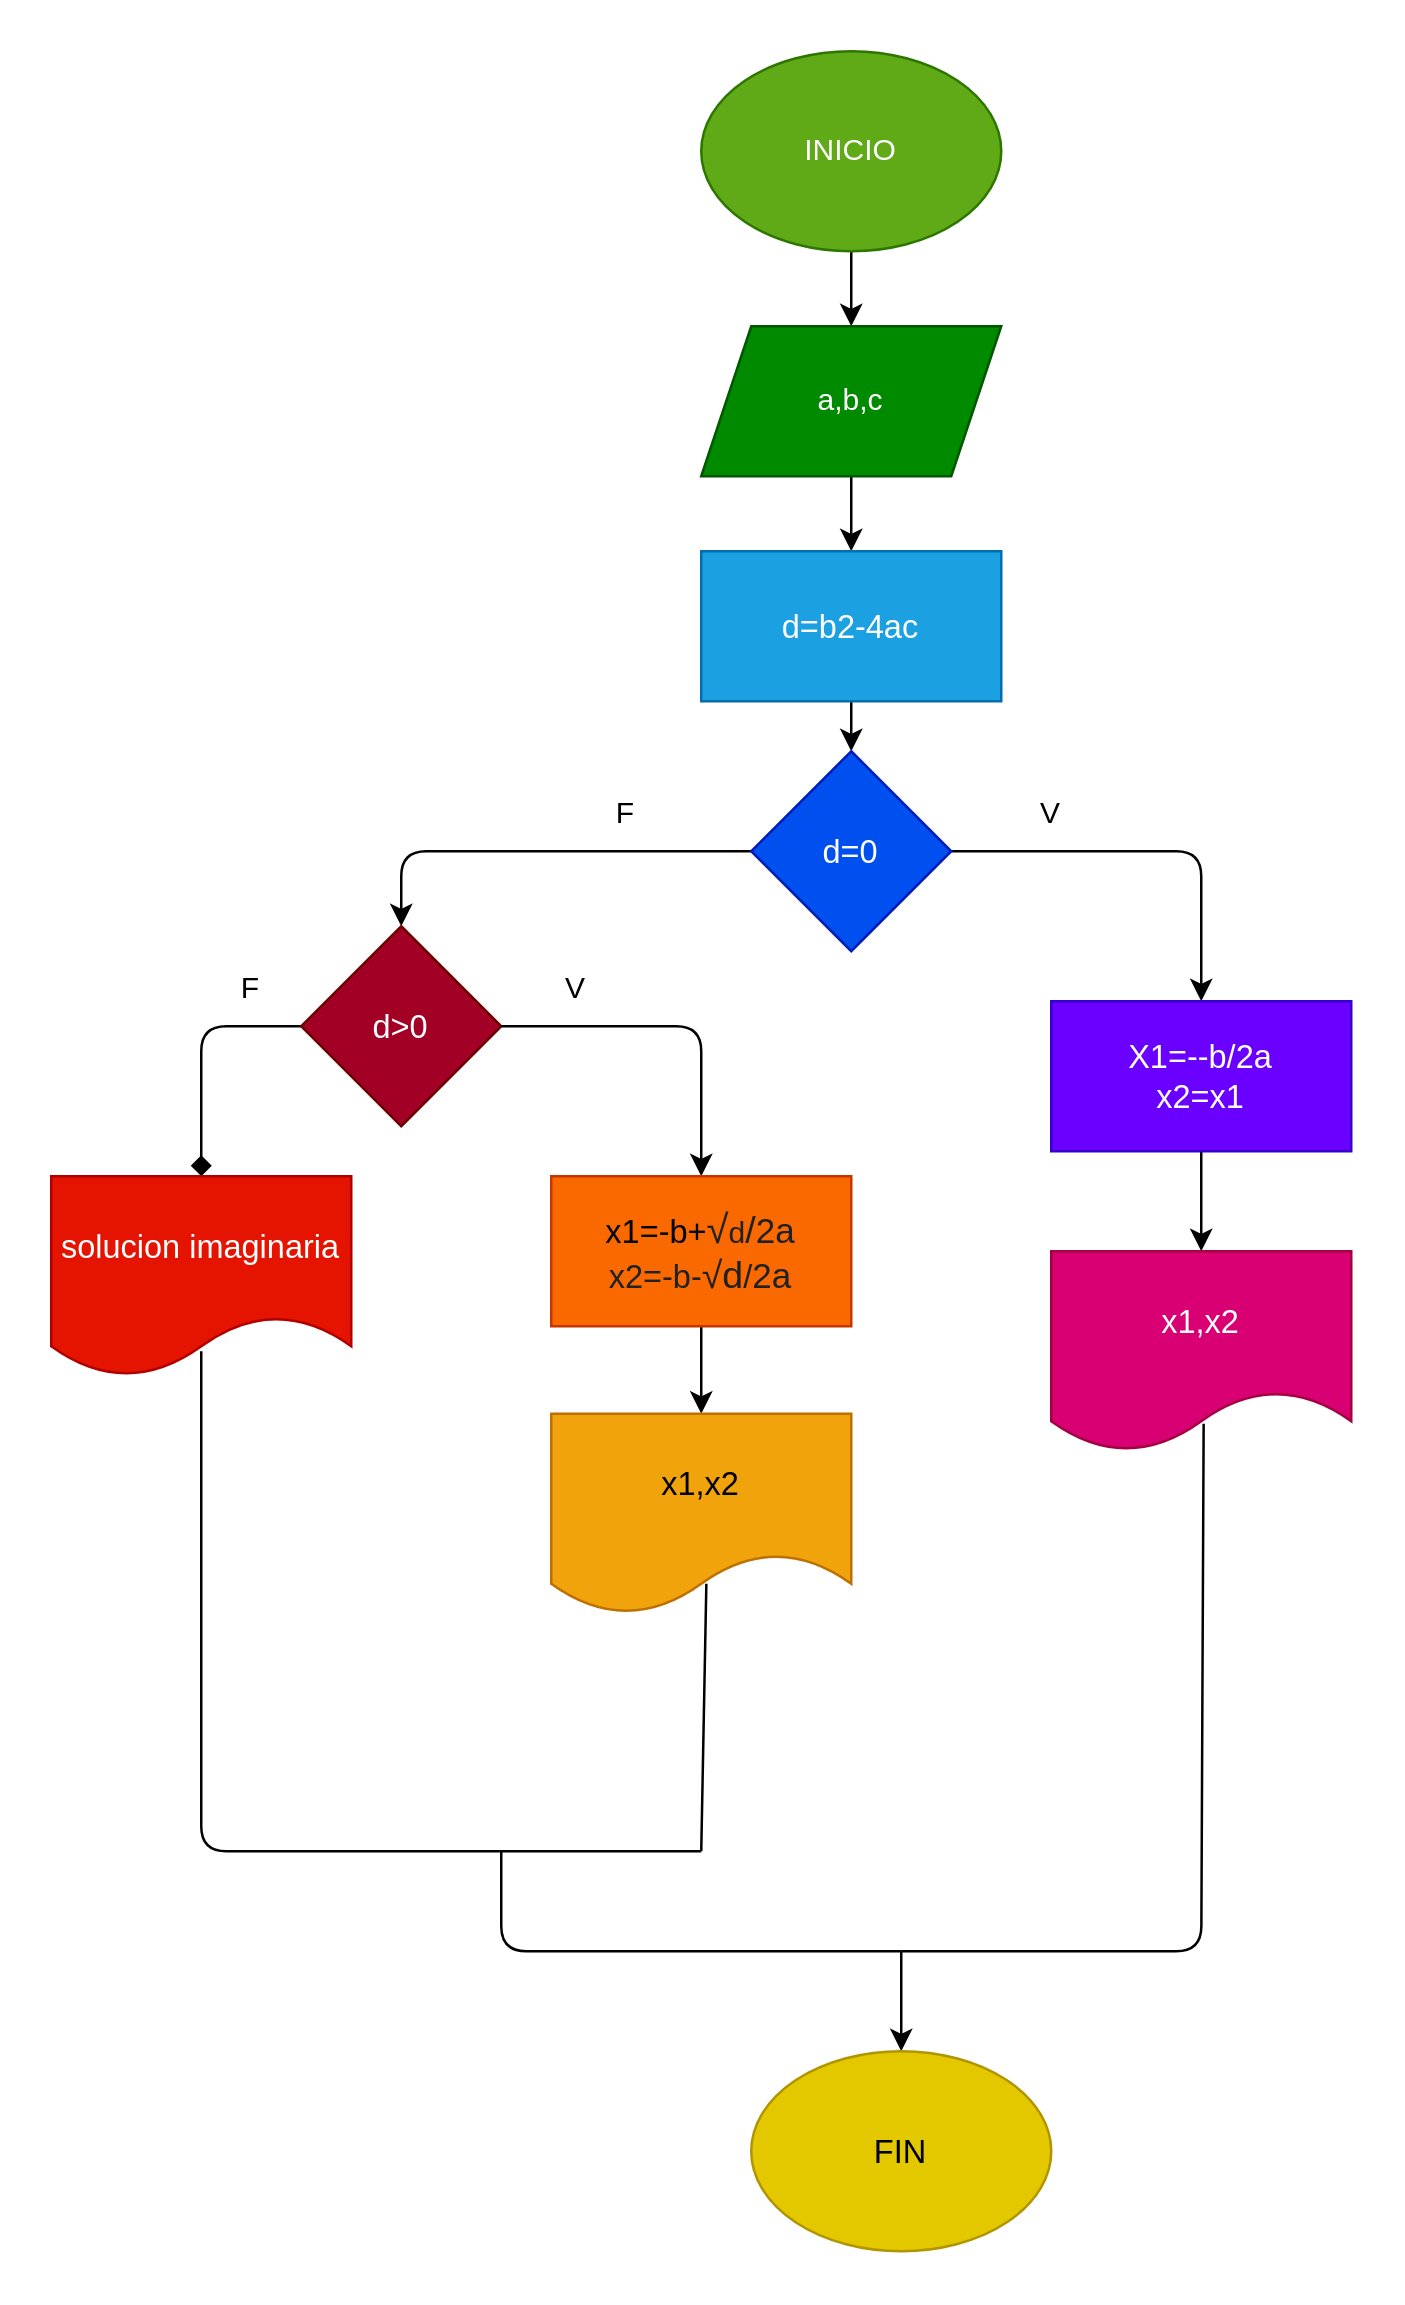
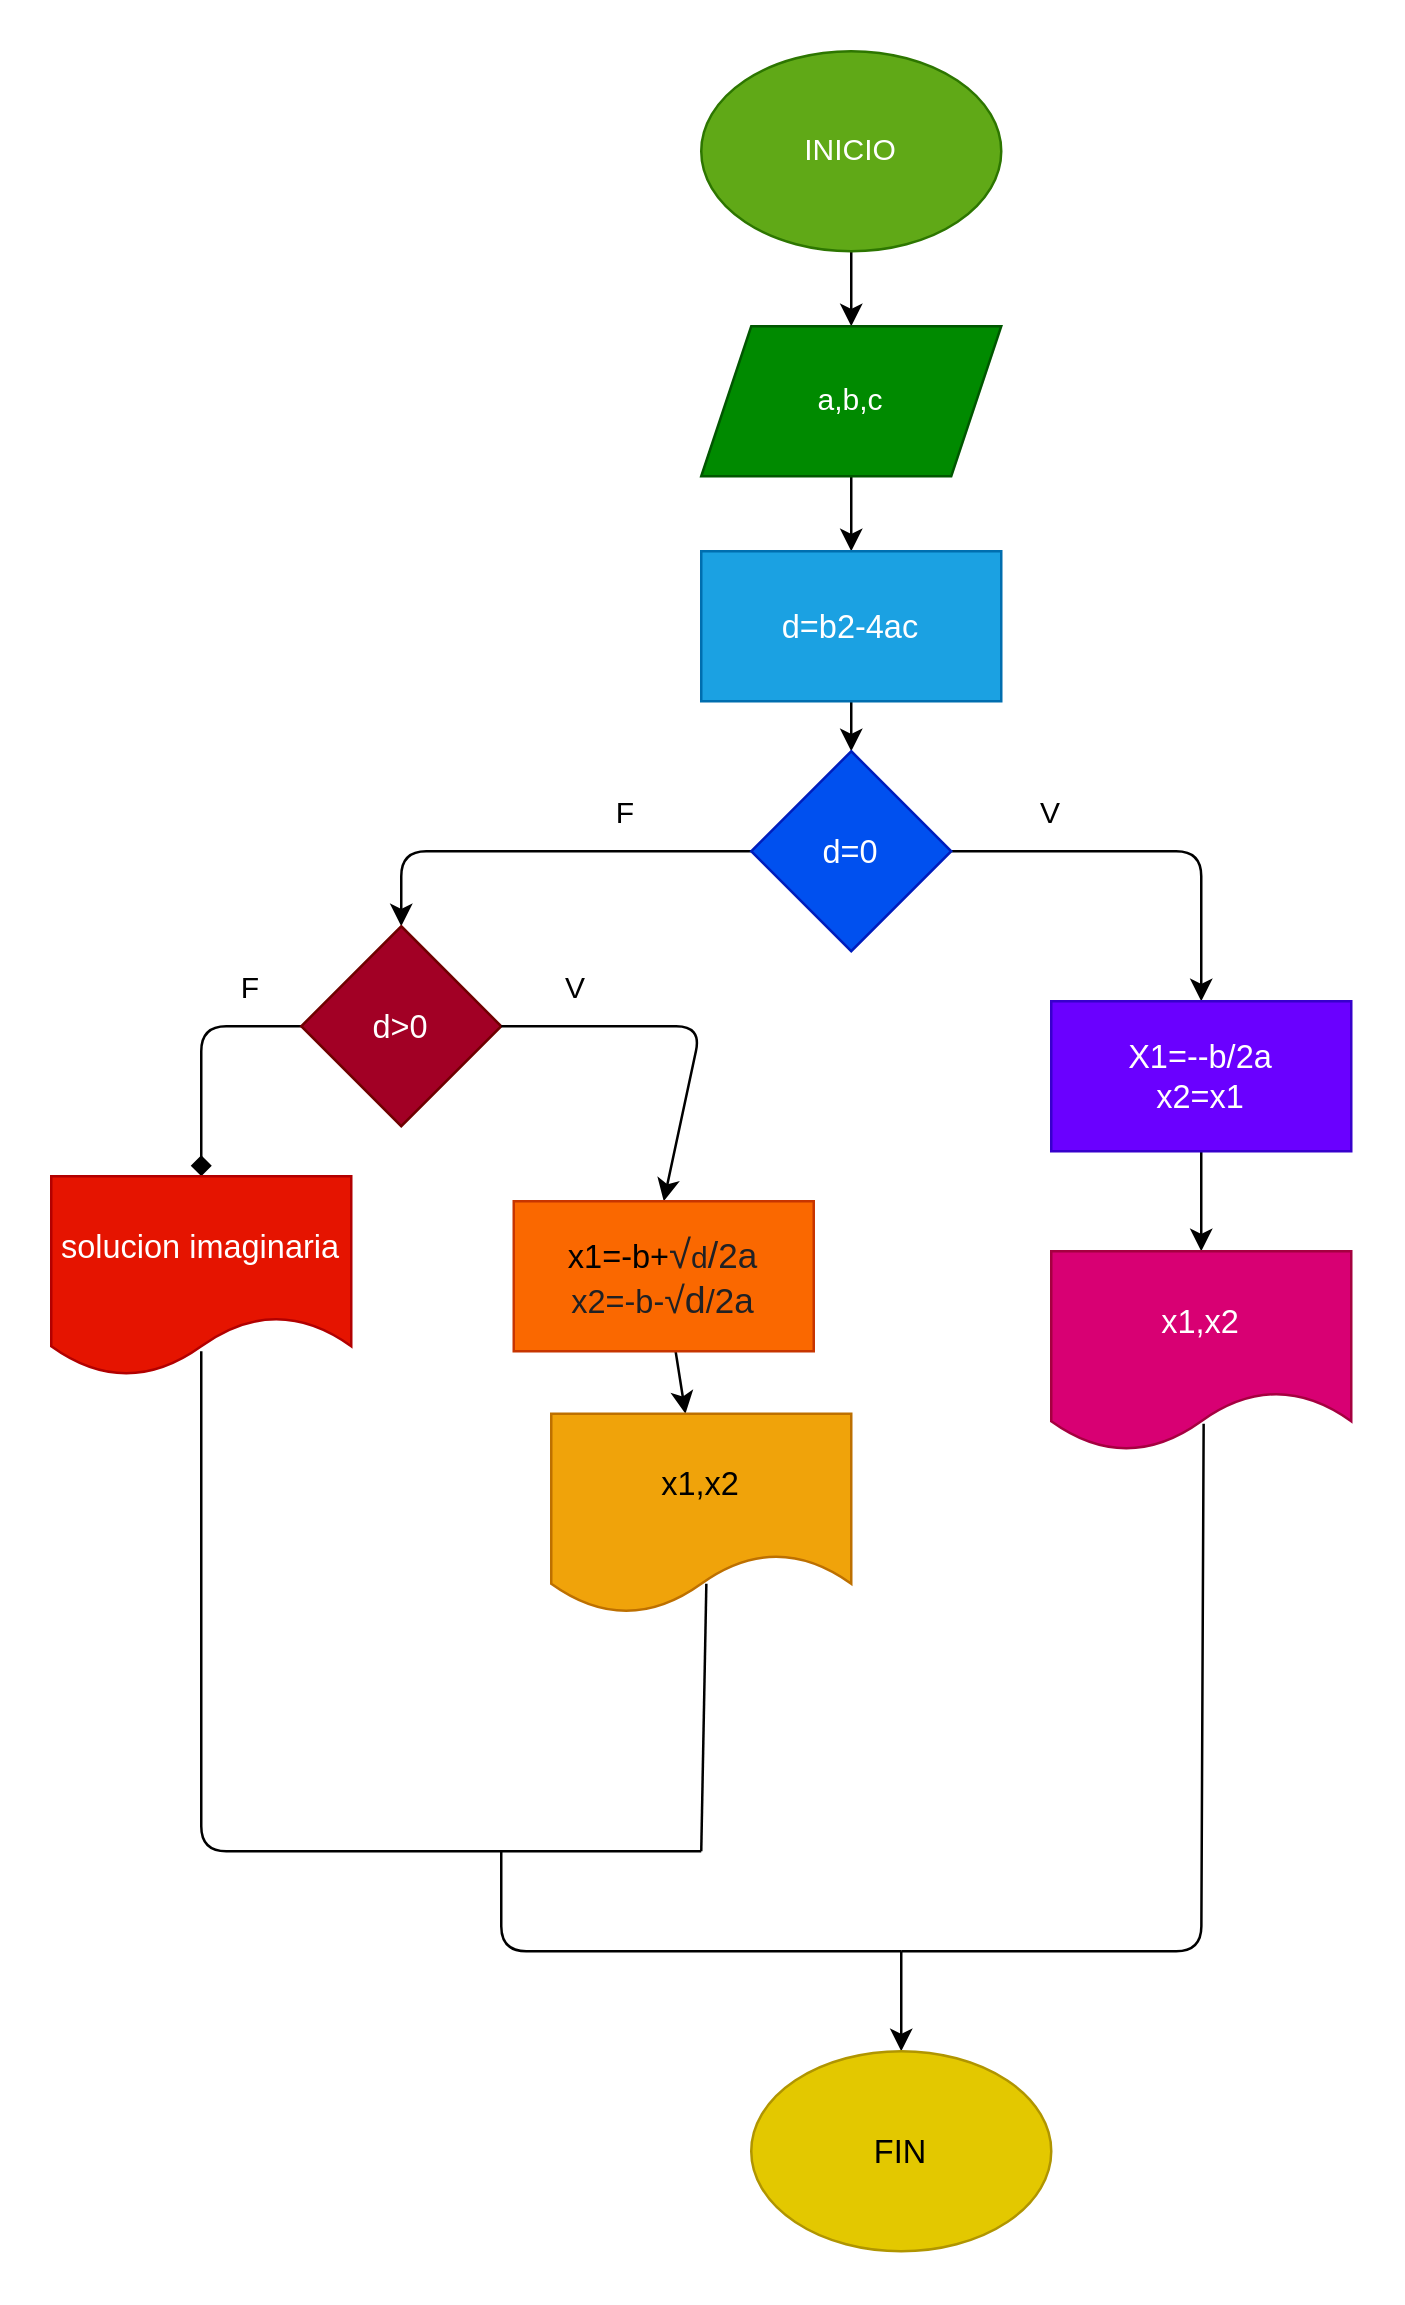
node "x1=-b+√d/2a x2=-b-√d/2a": moved (701, 1251) -> (664, 1276)
